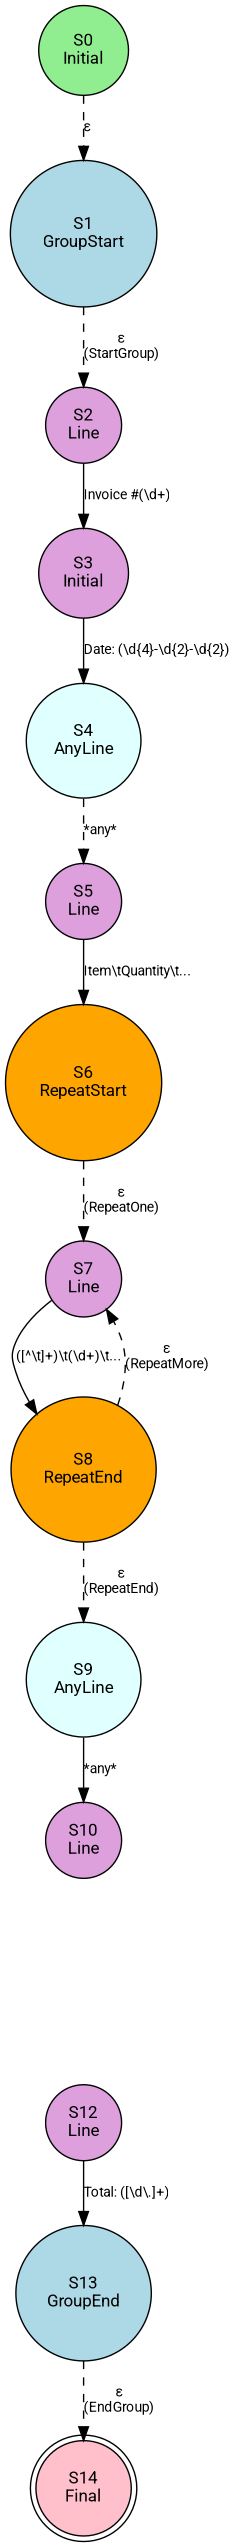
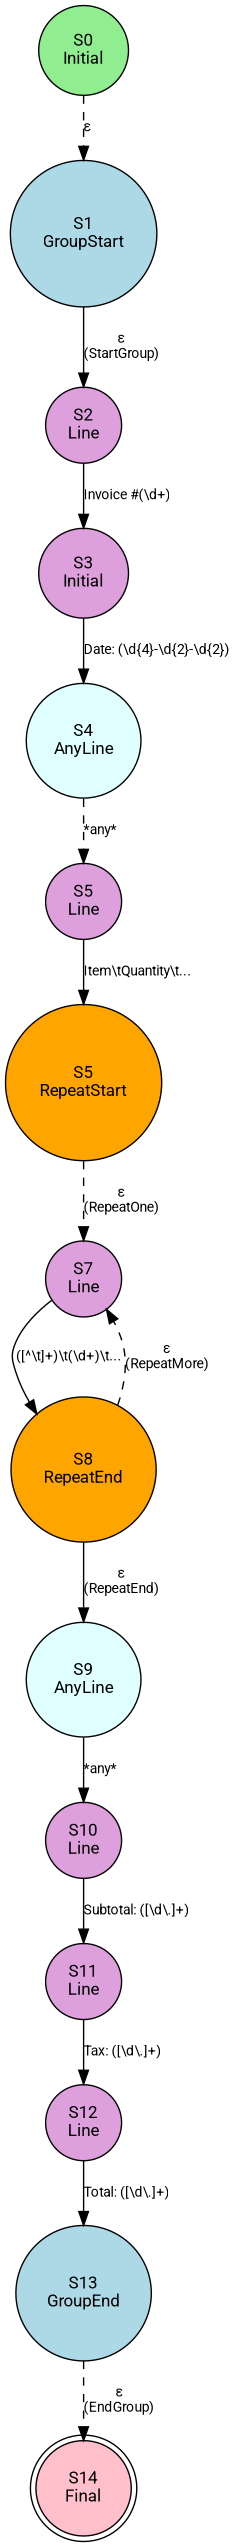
edge "S1 GroupStart" -> "S2 Line": style dashed -> solid
node "S6 RepeatStart": label "S6 RepeatStart" -> "S5 RepeatStart"
edge "S8 RepeatEnd" -> "S9 AnyLine": style dashed -> solid
node "S11 Line": added
